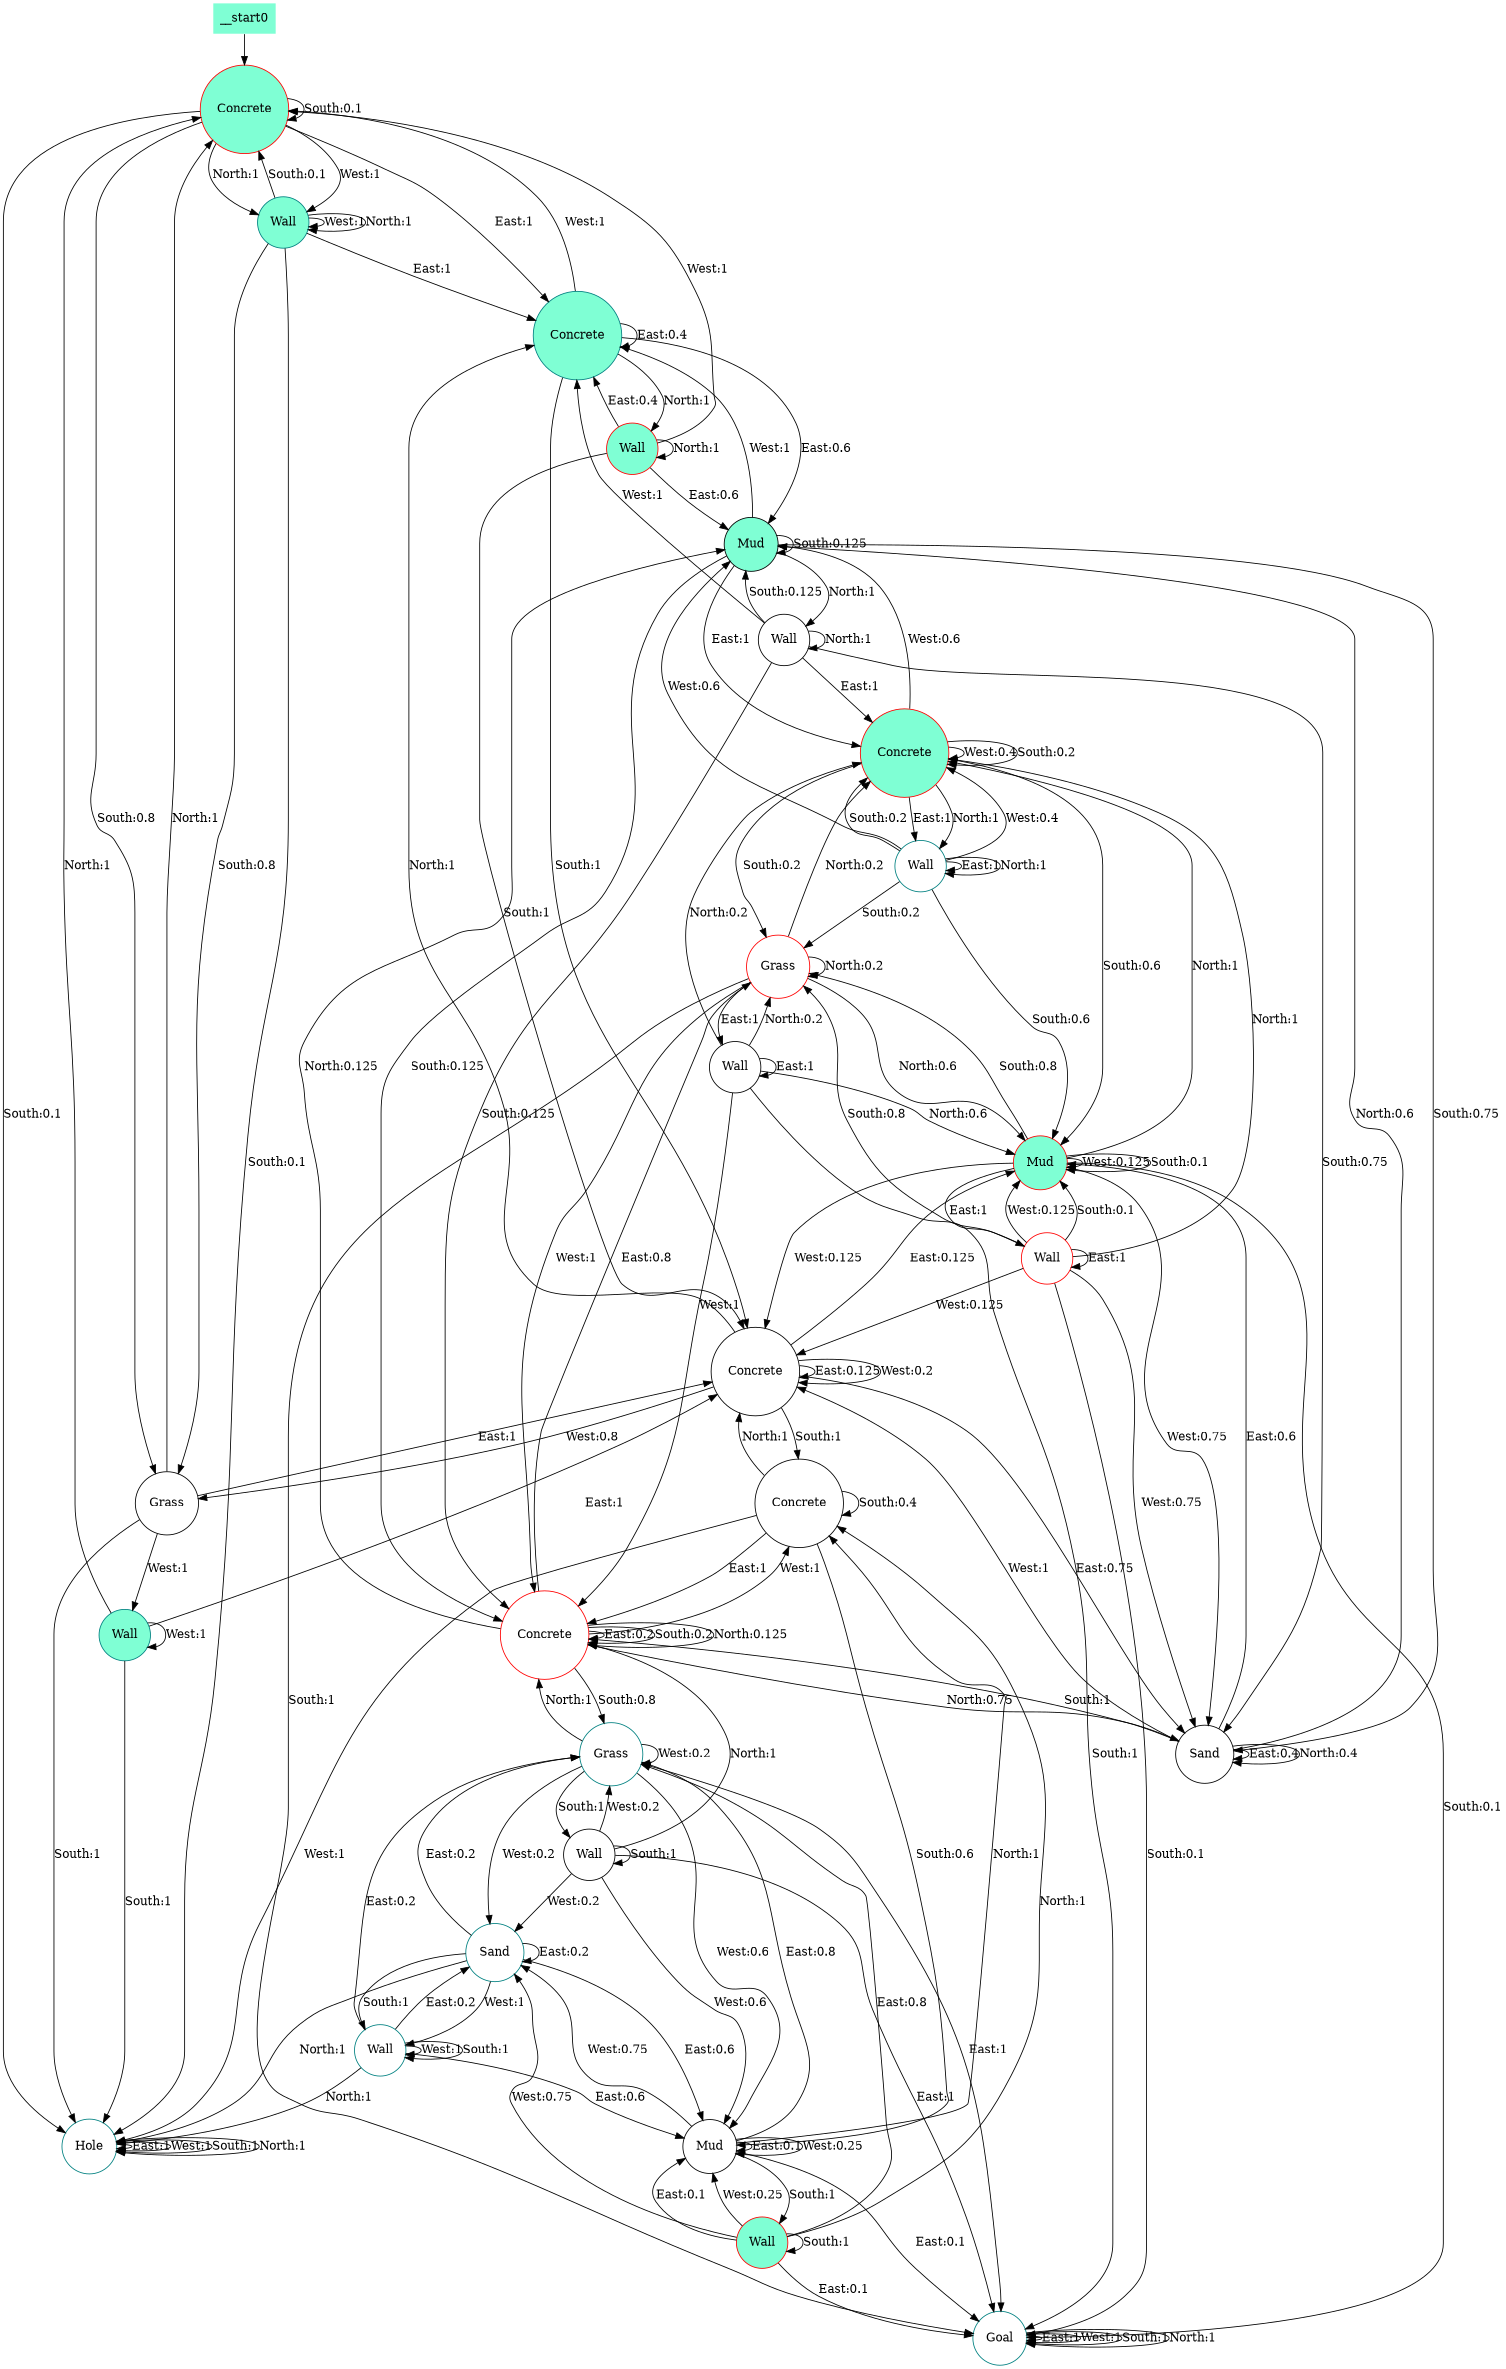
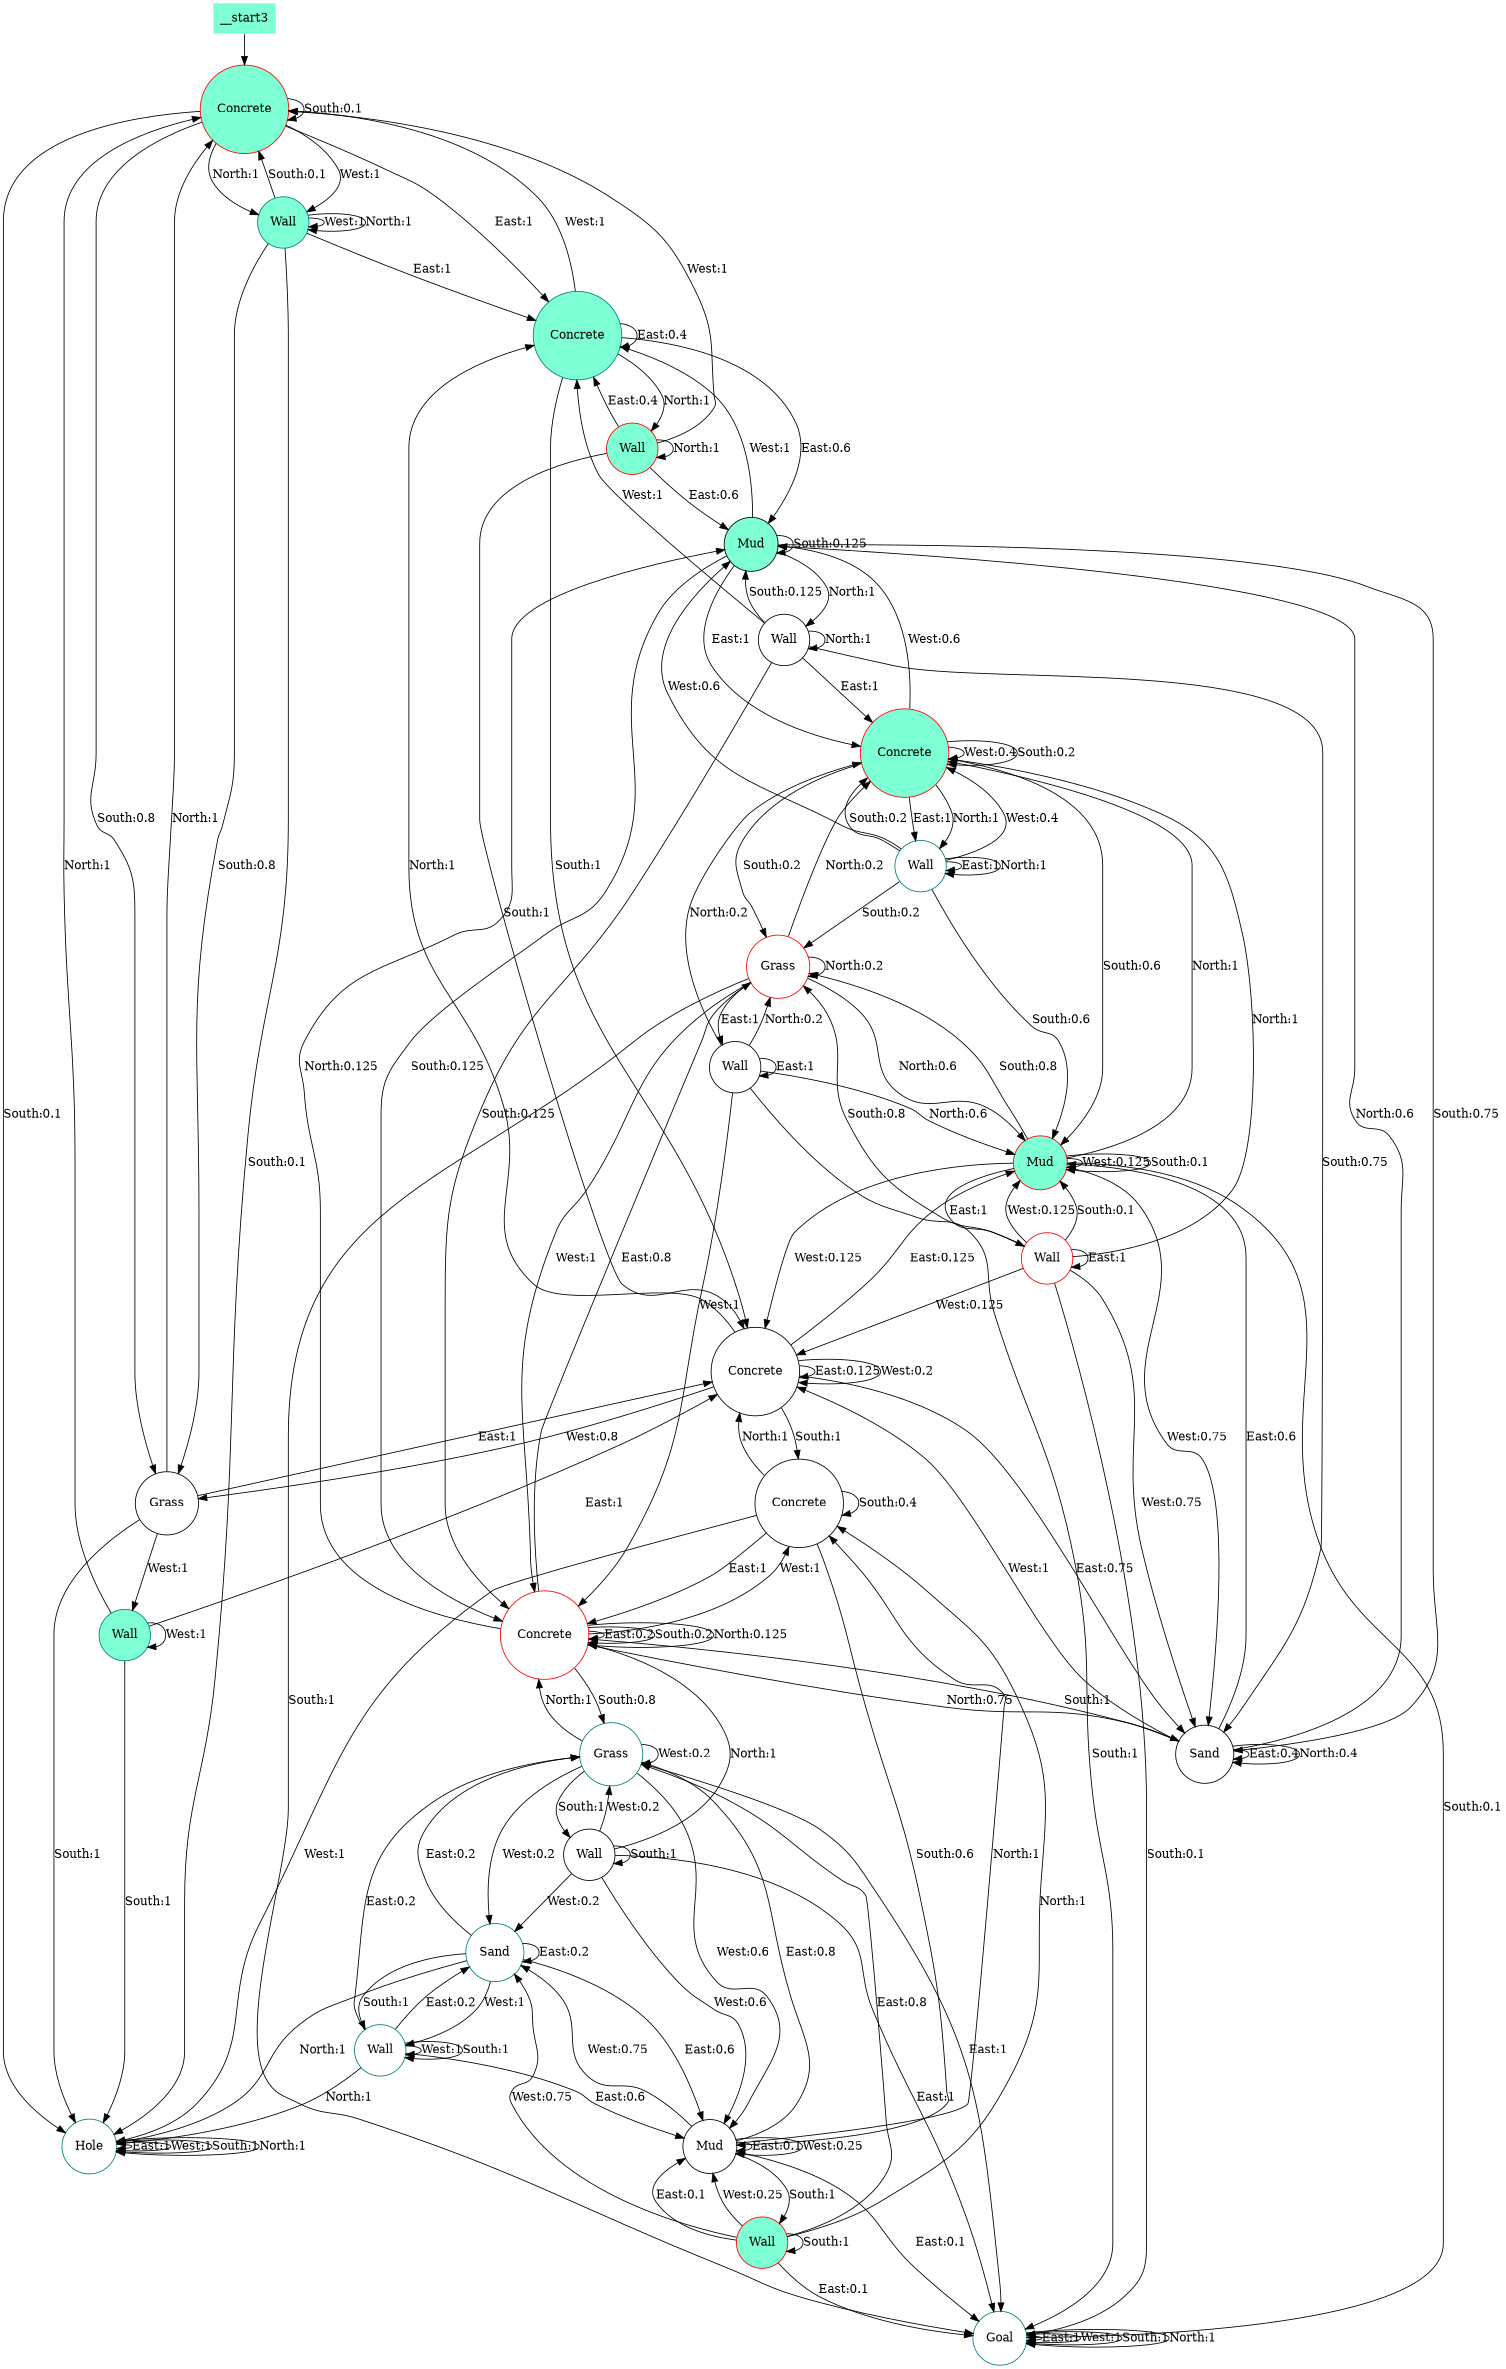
node "__start0": label "__start0" -> "__start3"
